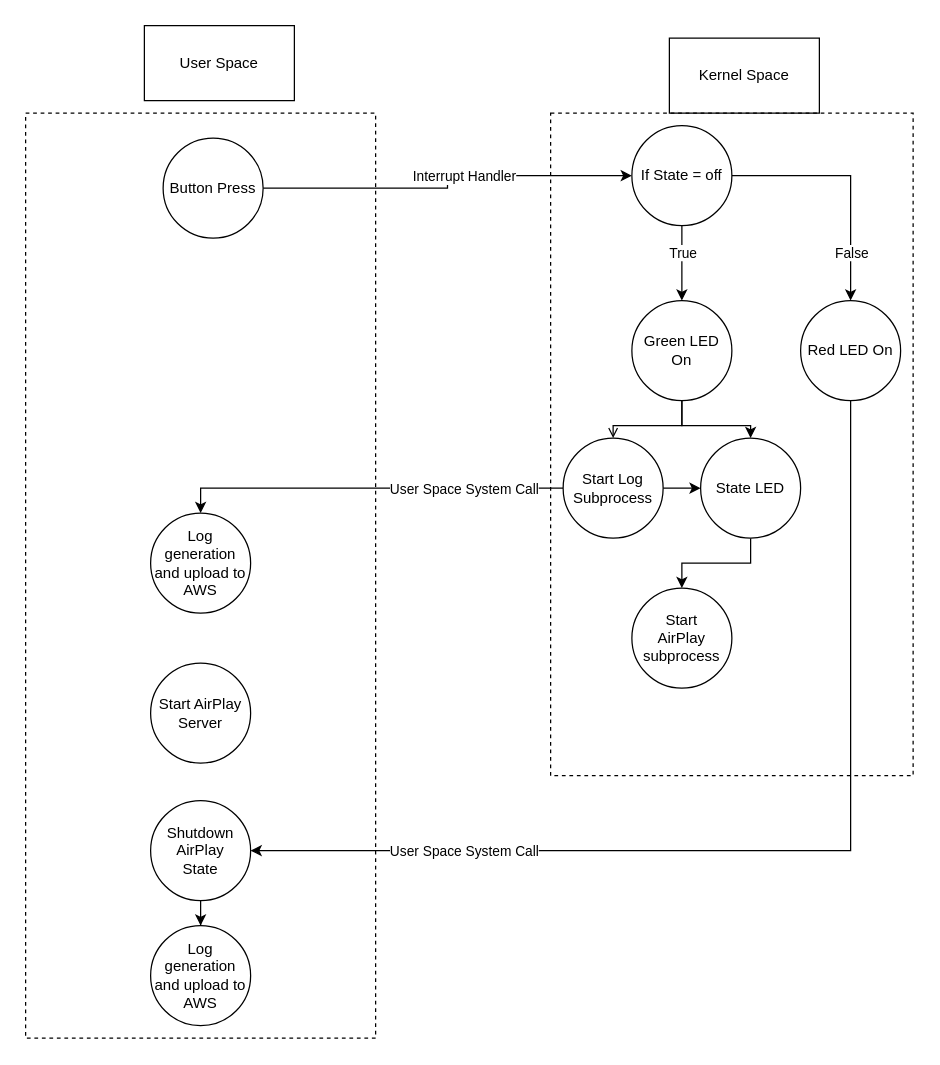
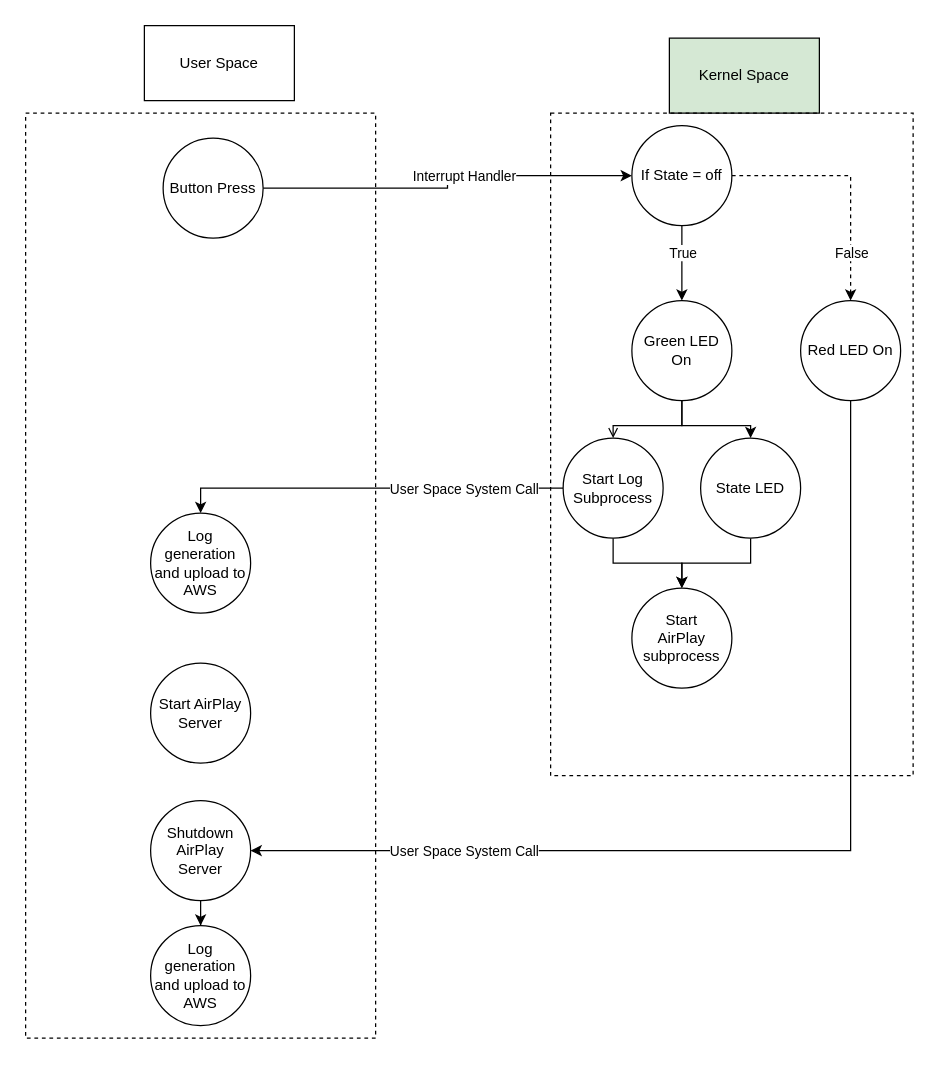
node "Kernel Space": fillcolor #ffffff -> #d5e8d4
edge "If State = off" -> "Red LED On": style solid -> dashed
edge "Start Log Subprocess" -> "State LED": now "Start Log Subprocess" -> "Start AirPlay subprocess"
node "Shutdown AirPlay State": label "Shutdown AirPlay State" -> "Shutdown AirPlay Server"
